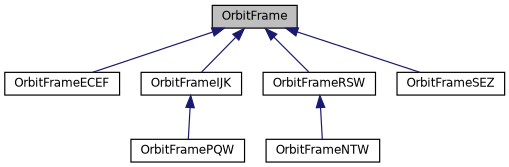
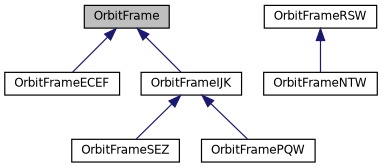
edge "OrbitFrameSEZ" -> "OrbitFrame": now "OrbitFrameSEZ" -> "OrbitFrameIJK"
edge "OrbitFrameRSW" -> "OrbitFrame": removed
